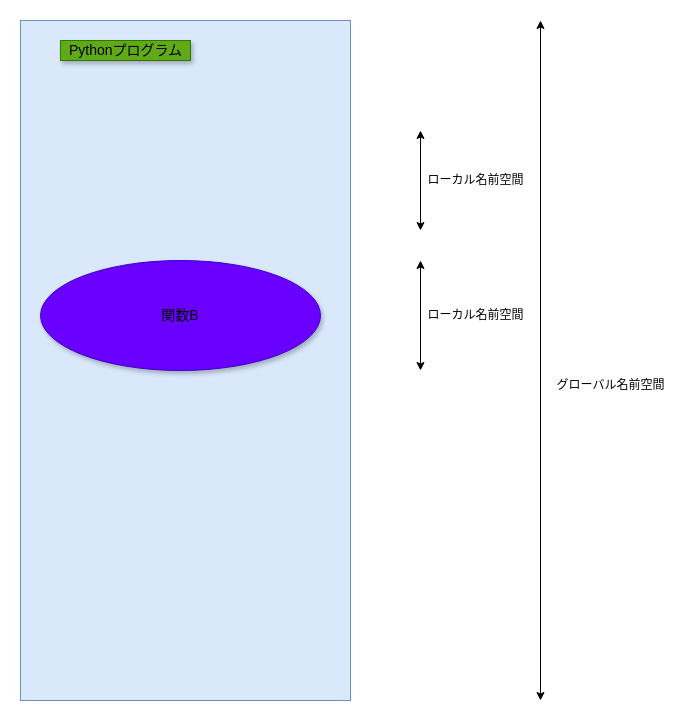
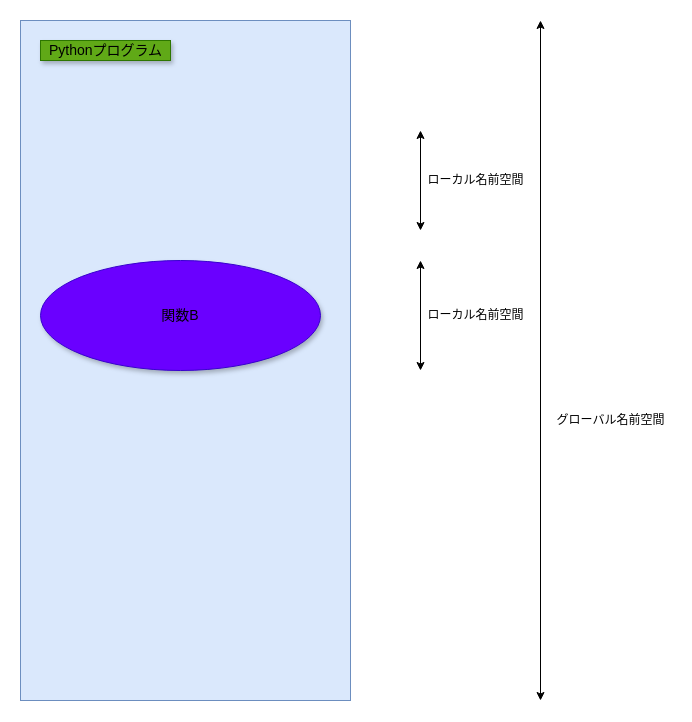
node "Pythonプログラム": moved (126, 51) -> (106, 51)
node "グローバル名前空間": moved (611, 386) -> (611, 421)
